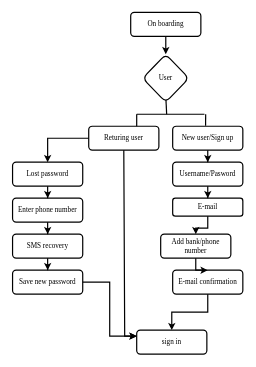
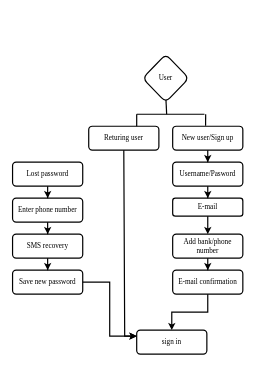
node "On boarding": removed
edge "On boarding" -> "User": removed
edge "Returing user" -> "Lost password": removed
node "Add bank/phone number": moved (196, 246) -> (208, 246)
